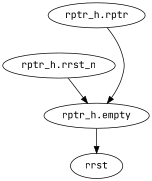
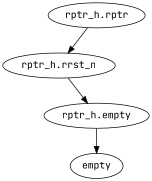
edge "rptr_h.rptr" -> "rptr_h.empty": now "rptr_h.rptr" -> "rptr_h.rrst_n"
node "rrst": label "rrst" -> "empty"
